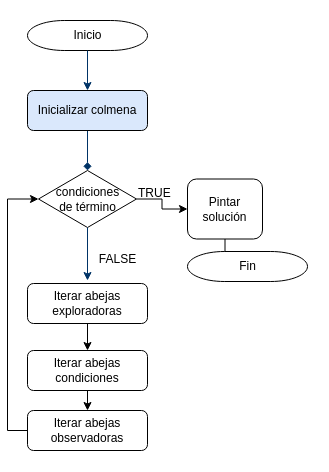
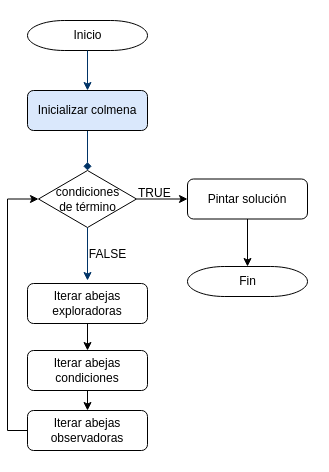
node "Pintar solución": size 75x60 -> 120x40
node "FALSE": moved (118, 259) -> (108, 254)
node "Fin": moved (248, 267) -> (248, 282)
